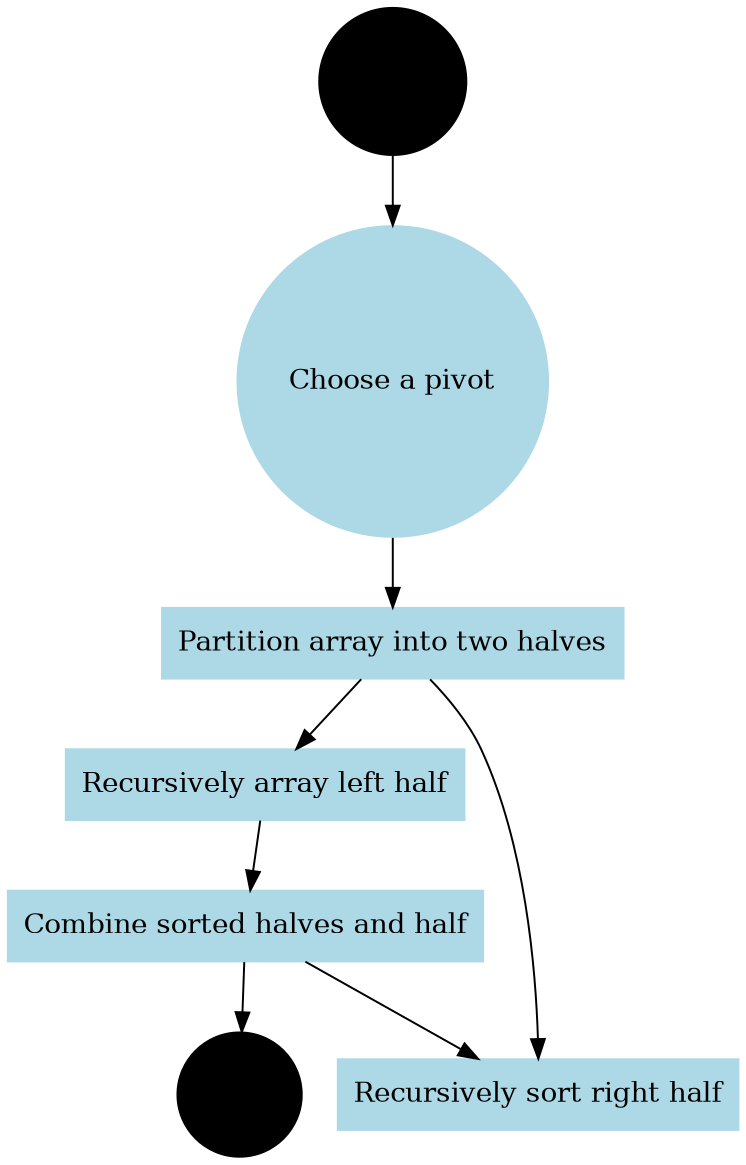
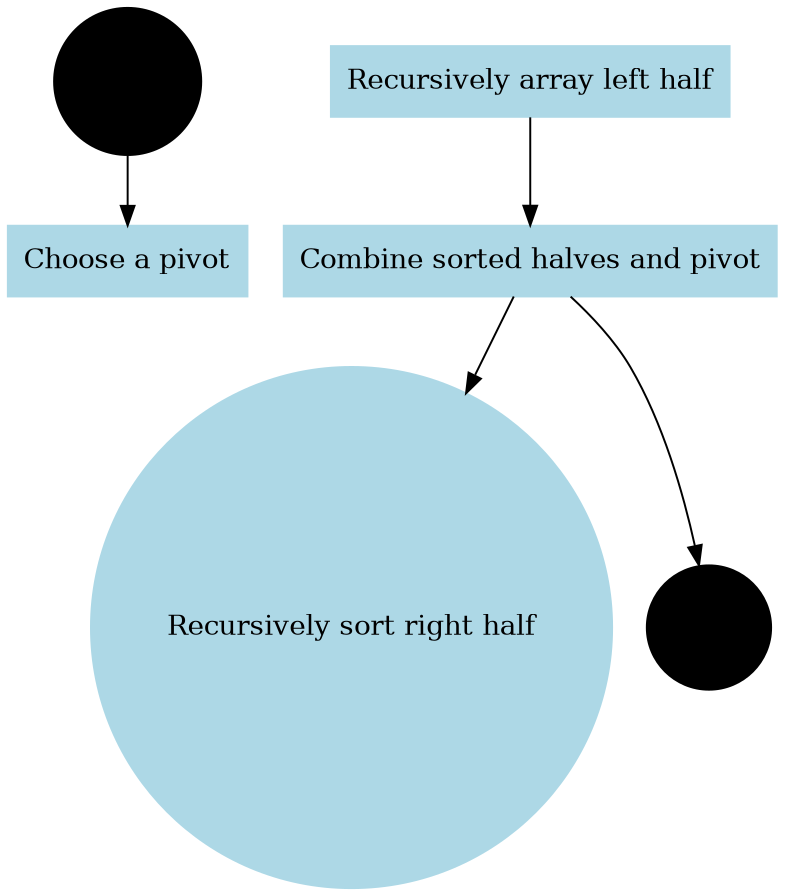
node "Choose a pivot": shape circle -> box
node "Partition array into two halves": removed
node "Combine sorted halves and half": label "Combine sorted halves and half" -> "Combine sorted halves and pivot"
node "Recursively sort right half": shape box -> circle
